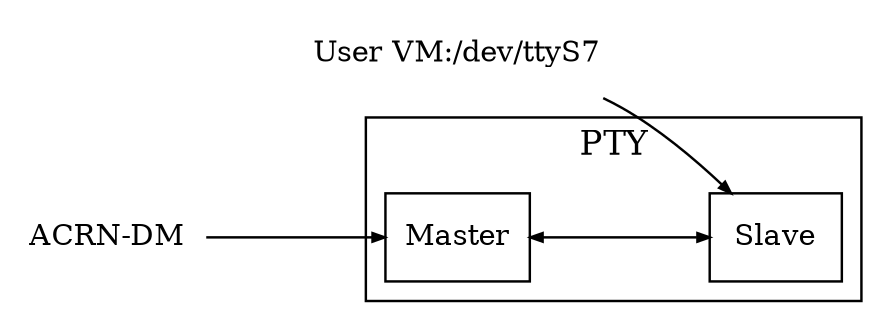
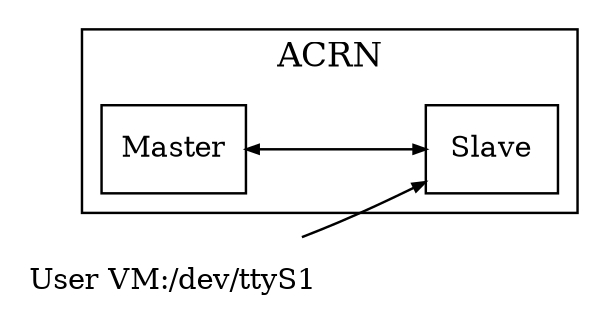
node "User VM:/dev/ttyS7": label "User VM:/dev/ttyS7" -> "User VM:/dev/ttyS1"
cluster "PTY": label "PTY" -> "ACRN"
node "ACRN-DM": removed
